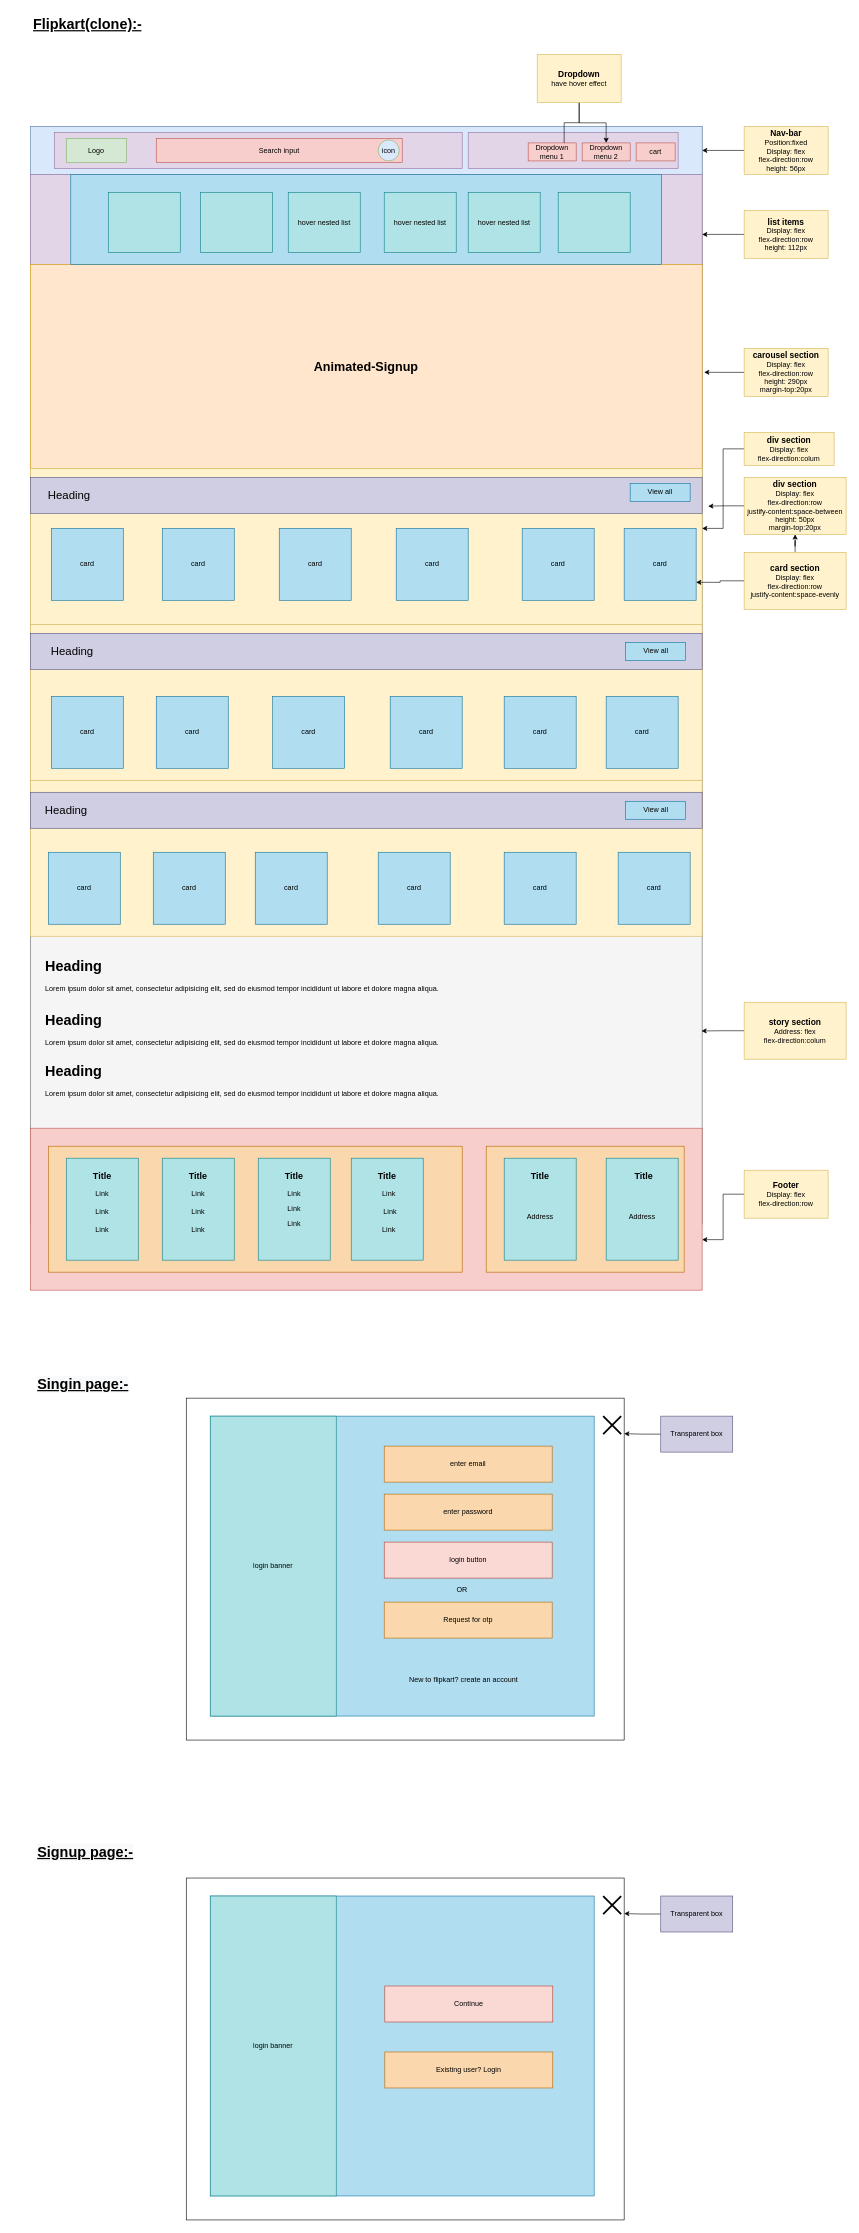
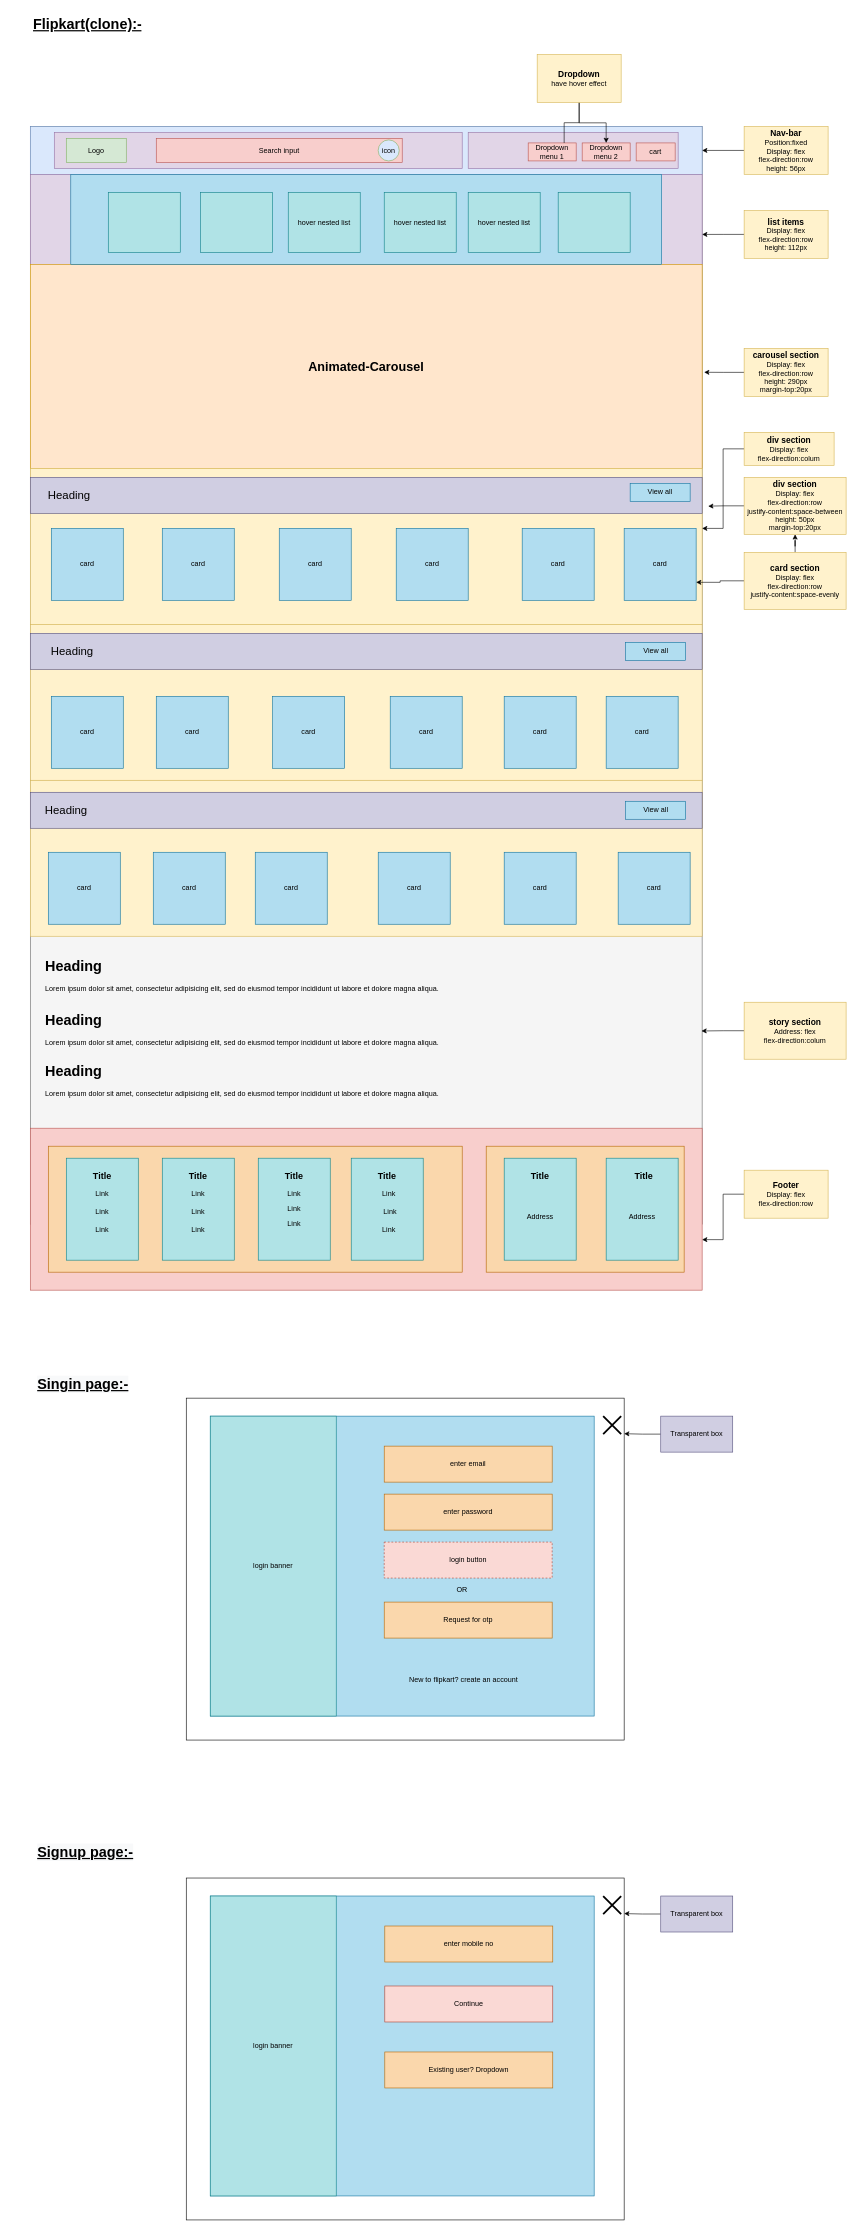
node "Animated-Signup": label "Animated-Signup" -> "Animated-Carousel"
node "login button": style solid -> dashed
node "enter mobile no": added
node "Existing user? Login": label "Existing user? Login" -> "Existing user? Dropdown"
